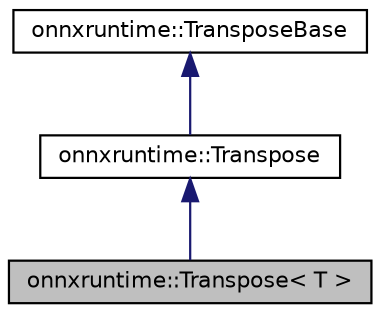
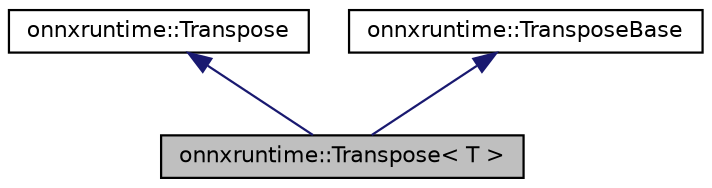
edge "onnxruntime::Transpose" -> "onnxruntime::TransposeBase": now "onnxruntime::Transpose< T >" -> "onnxruntime::TransposeBase"
